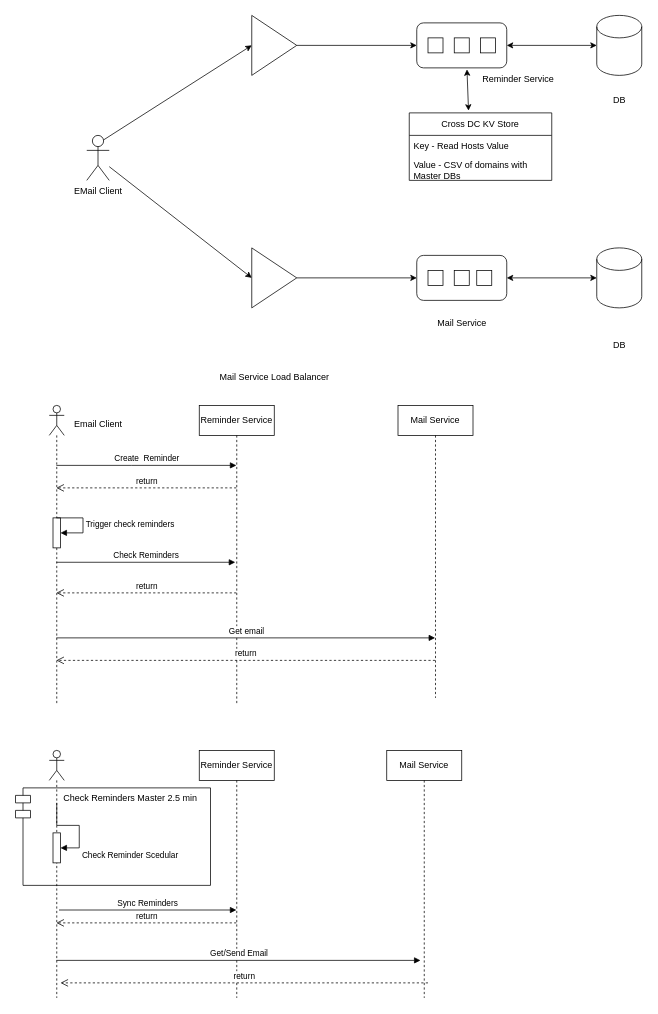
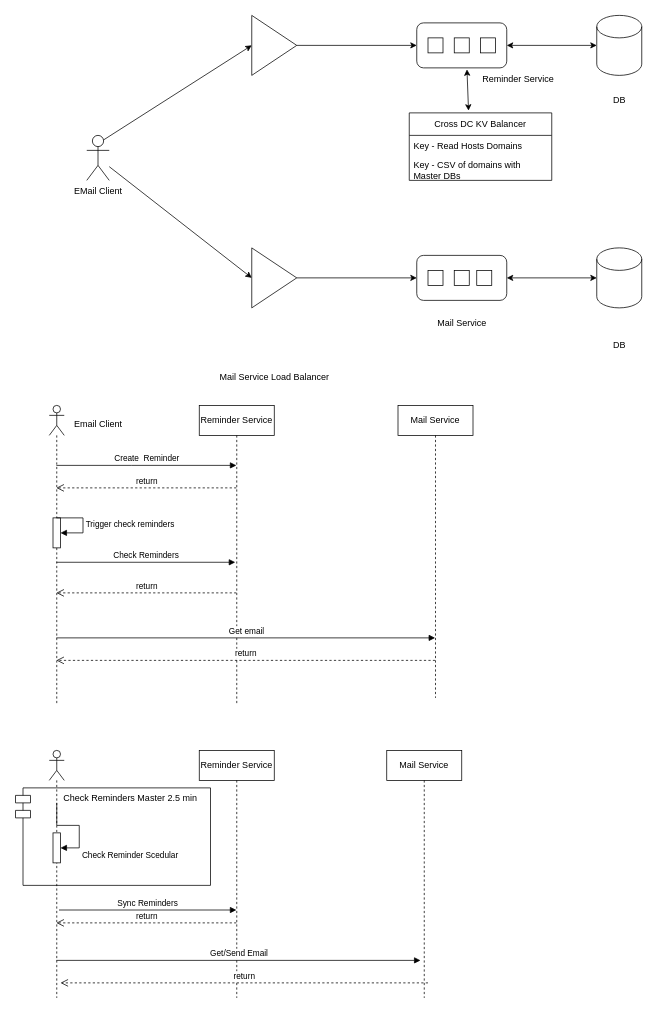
node "Cross DC KV Store": label "Cross DC KV Store" -> "Cross DC KV Balancer"
node "Key - Read Hosts Value": label "Key - Read Hosts Value" -> "Key - Read Hosts Domains"
node "Value - CSV of domains with Master DBs": label "Value - CSV of domains with Master DBs" -> "Key - CSV of domains with Master DBs"
